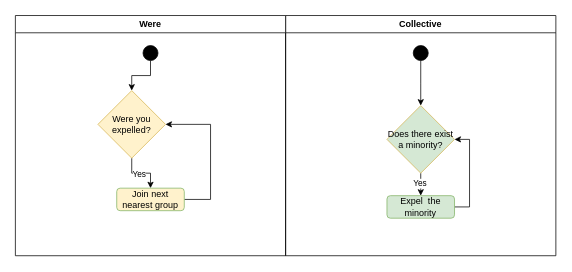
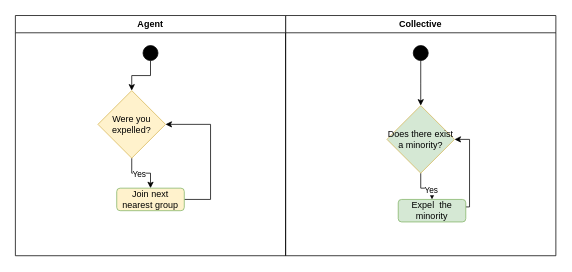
node "Were": label "Were" -> "Agent"
node "Expel the minority": moved (420, 207) -> (432, 210)
